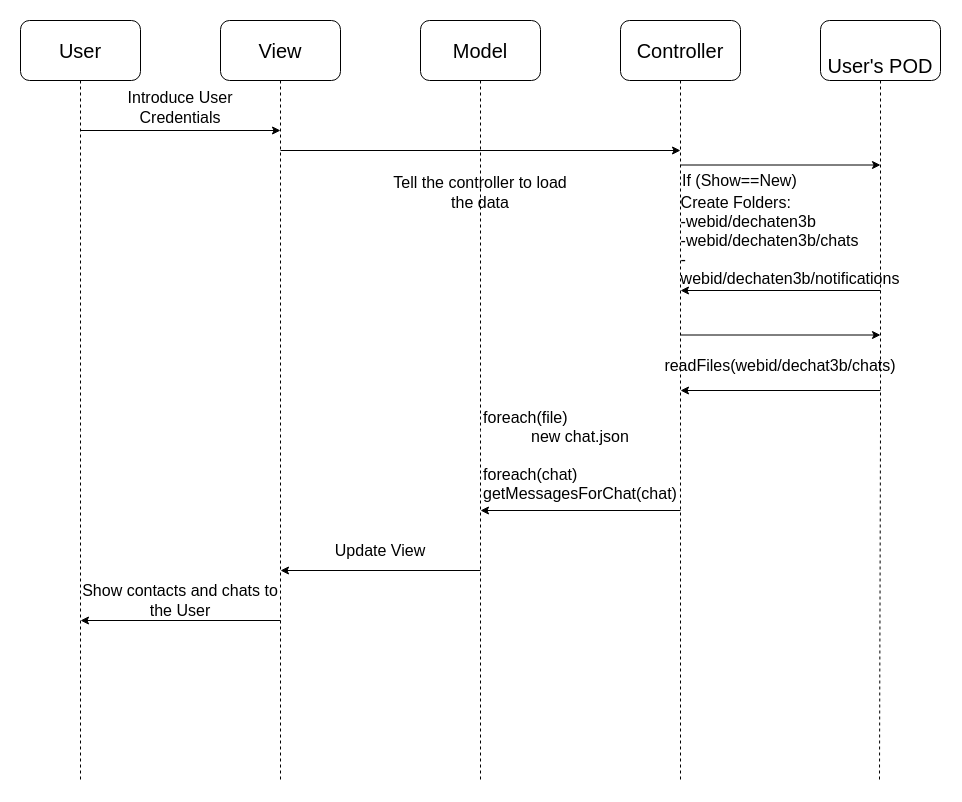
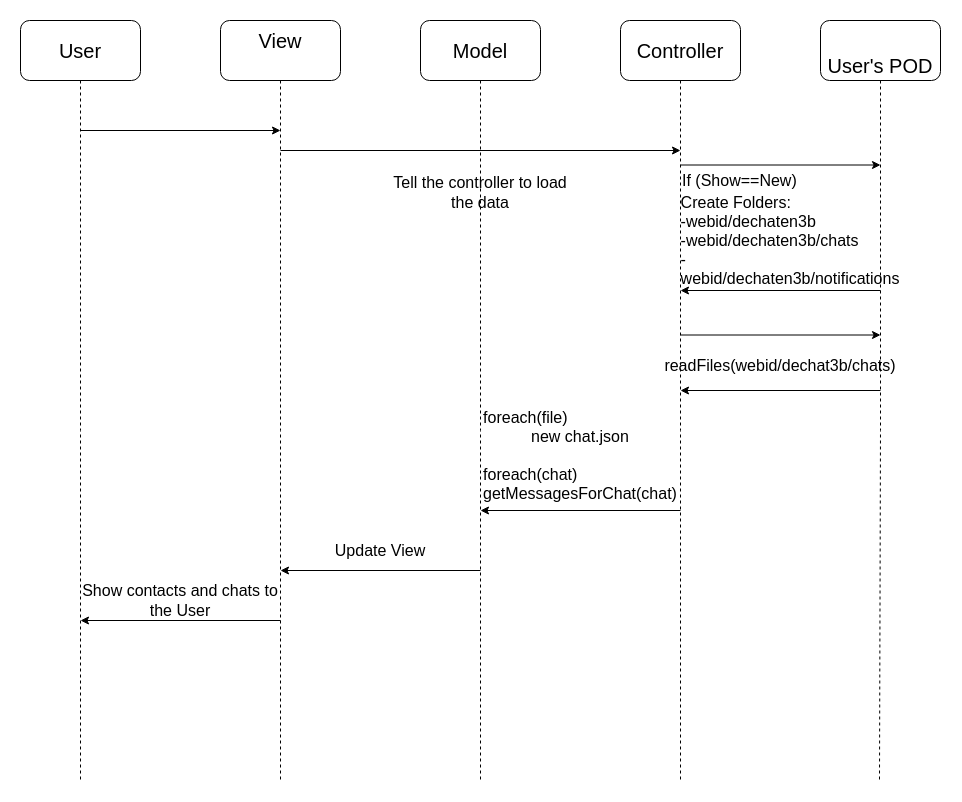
node "View": moved (281, 51) -> (281, 41)
node "Introduce User Credentials": removed
